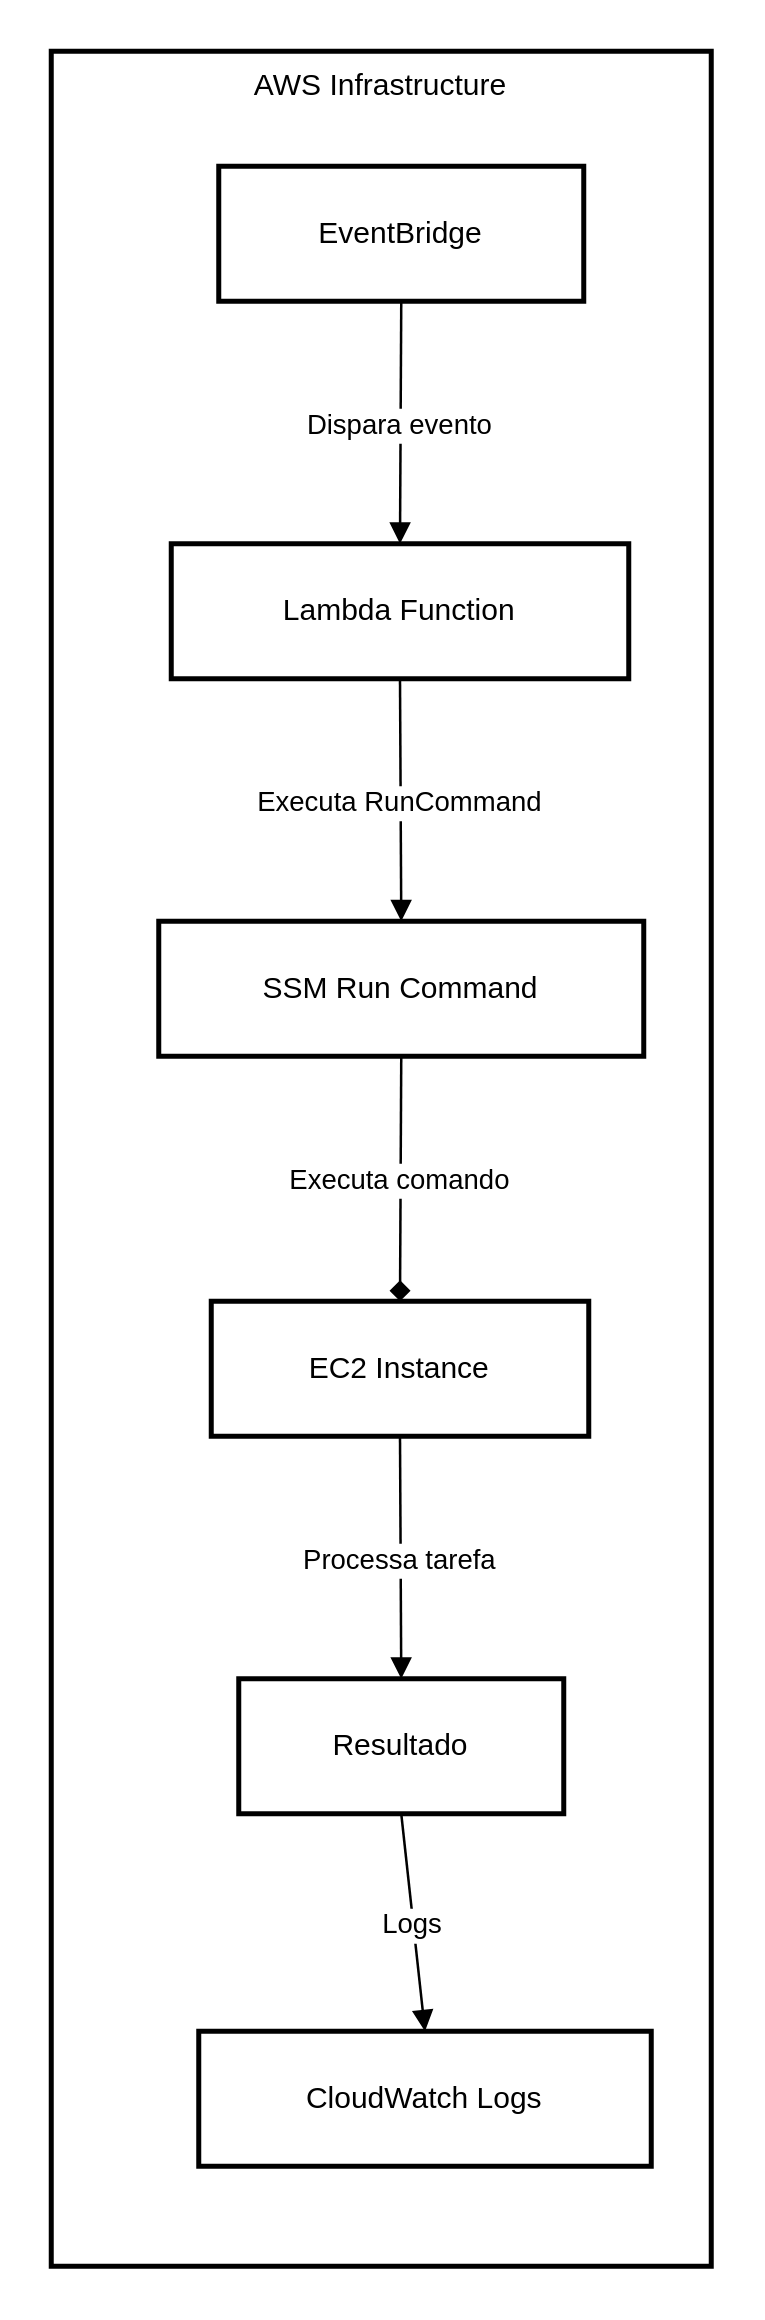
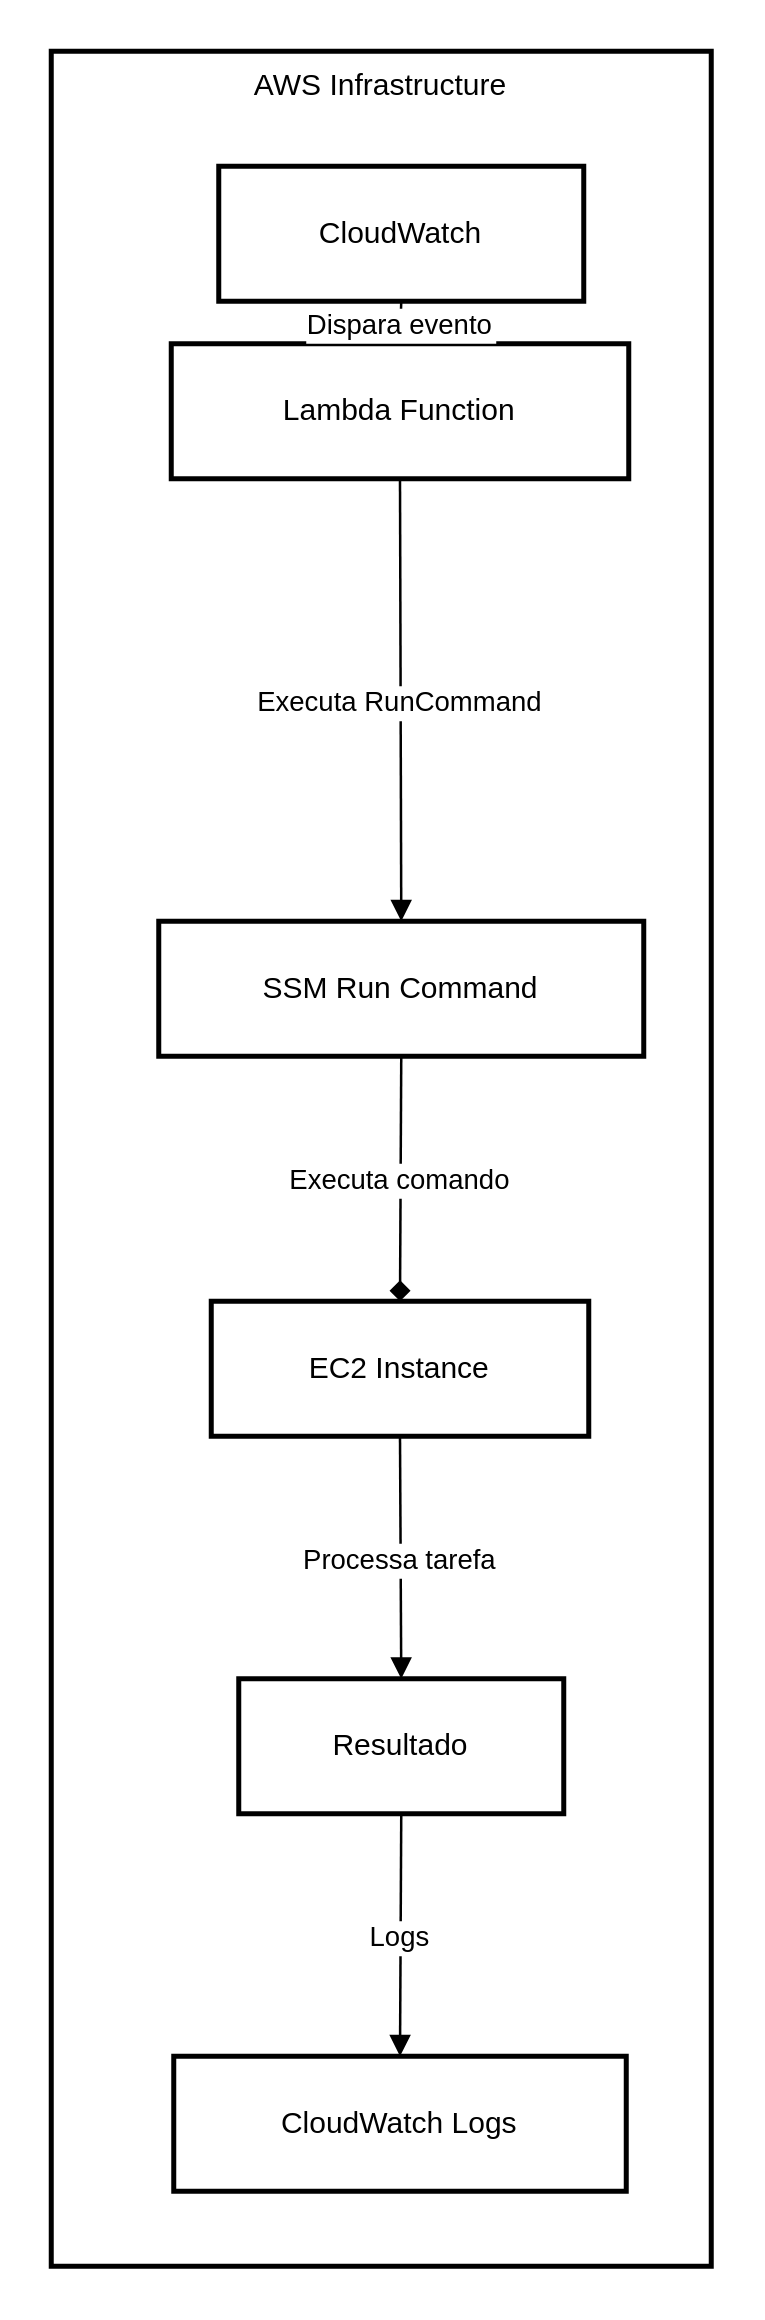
node "EventBridge": label "EventBridge" -> "CloudWatch"
node "Lambda Function": moved (400, 611) -> (400, 411)
node "CloudWatch Logs": moved (425, 2099) -> (400, 2124)
